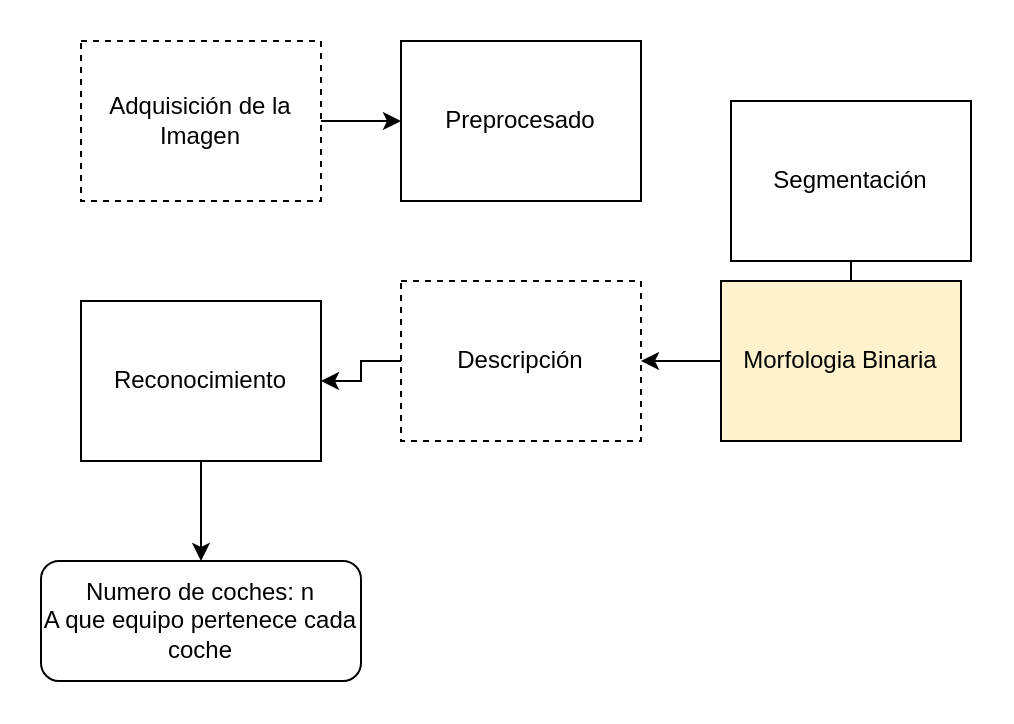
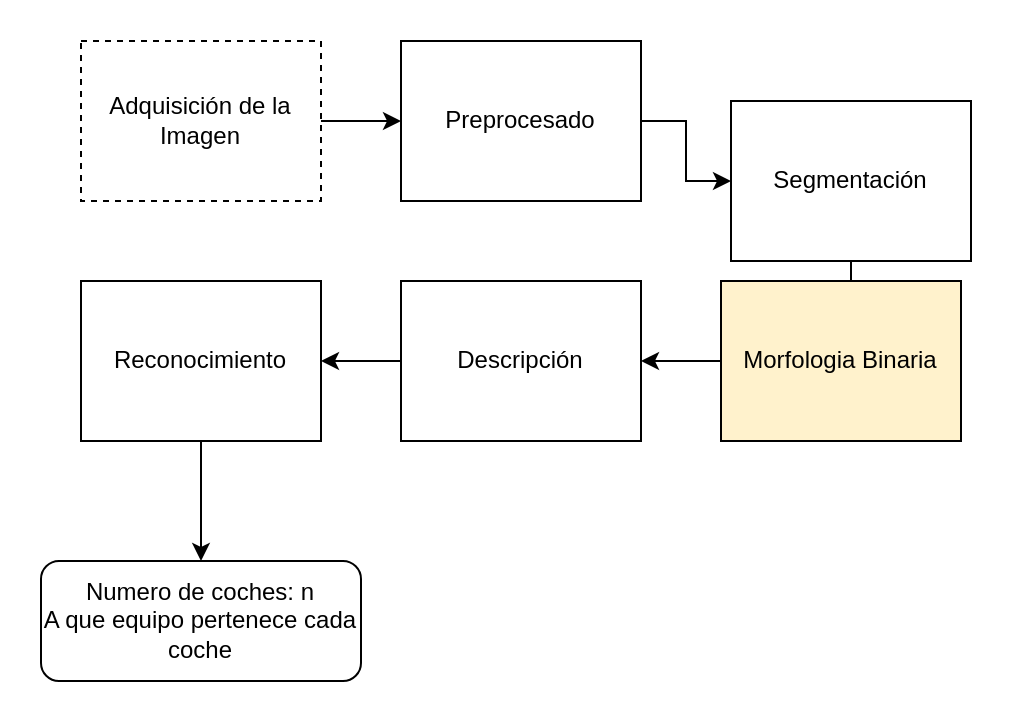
edge "Preprocesado" -> "Segmentación": added
node "Descripción": style dashed -> solid
node "Reconocimiento": moved (201, 381) -> (201, 361)
